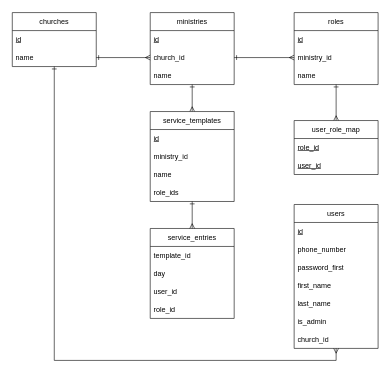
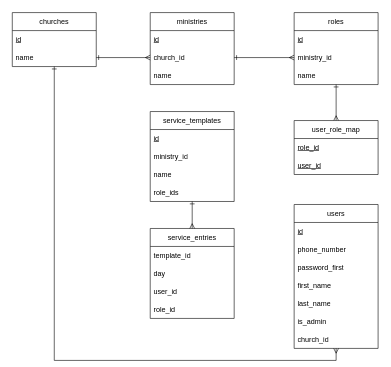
edge "ministries" -- "service_templates": removed
